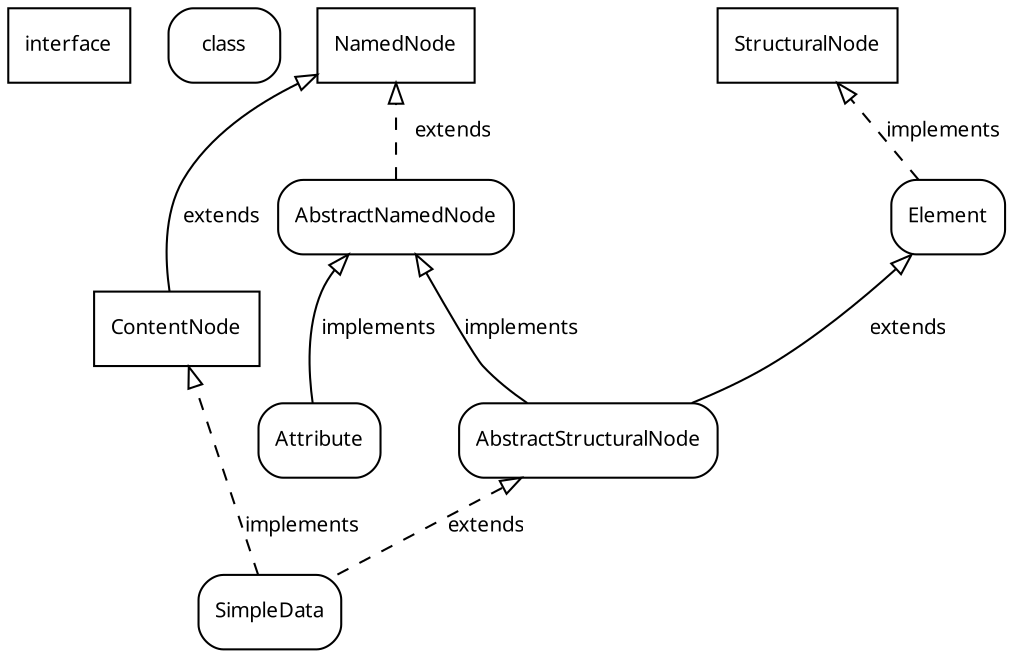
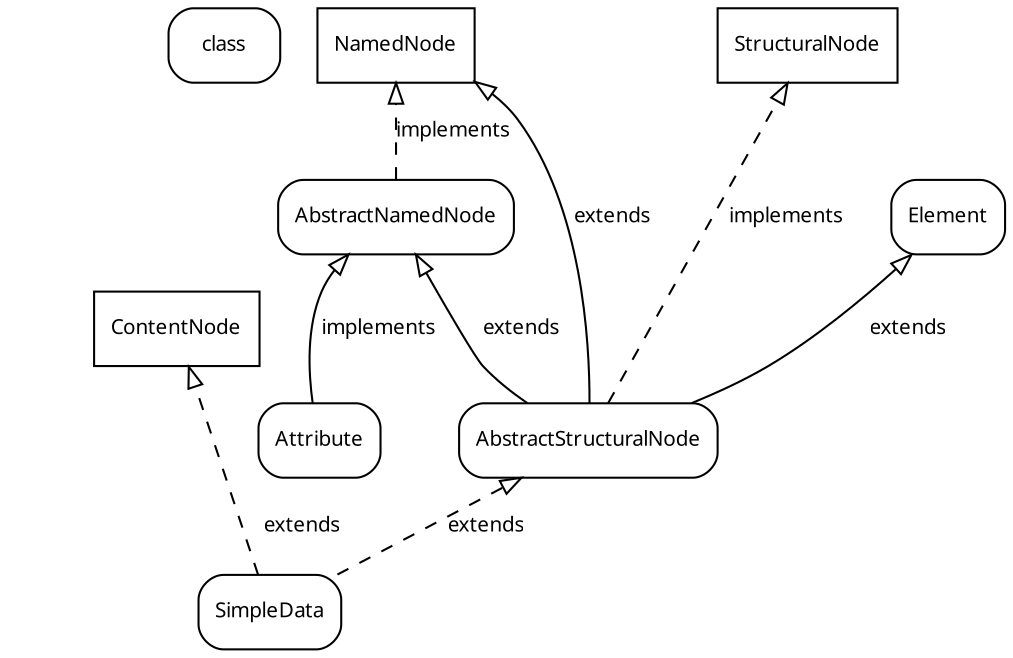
node "interface": removed
edge "AbstractNamedNode" -> "NamedNode": label "extends" -> "implements"
edge "Element" -> "StructuralNode": now "AbstractStructuralNode" -> "StructuralNode"
edge "ContentNode" -> "NamedNode": now "AbstractStructuralNode" -> "NamedNode"
edge "AbstractStructuralNode" -> "AbstractNamedNode": label "implements" -> "extends"
edge "SimpleData" -> "ContentNode": label "implements" -> "extends"
